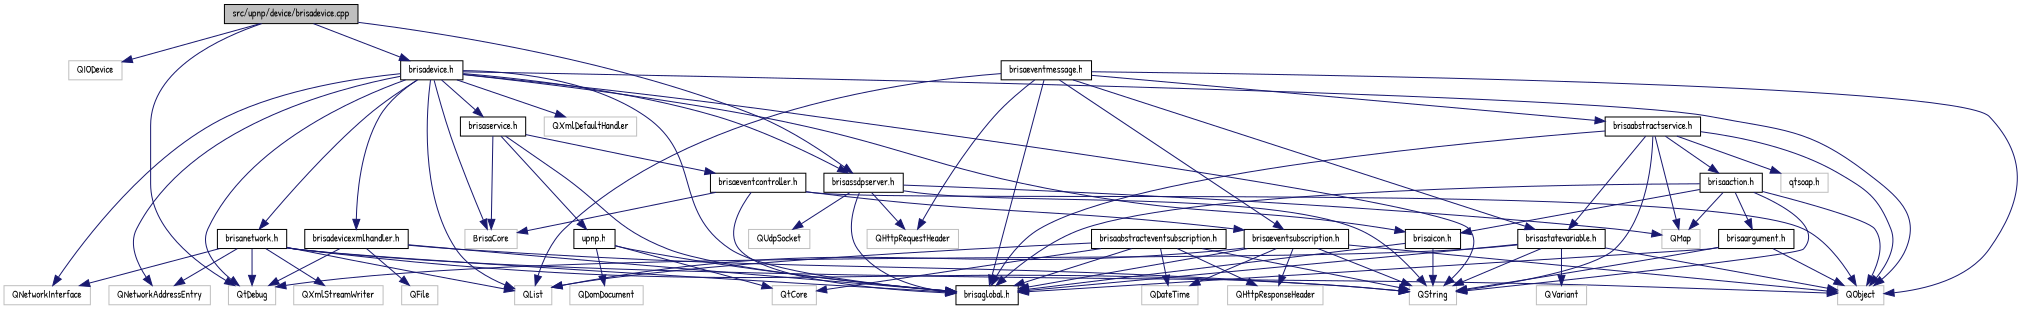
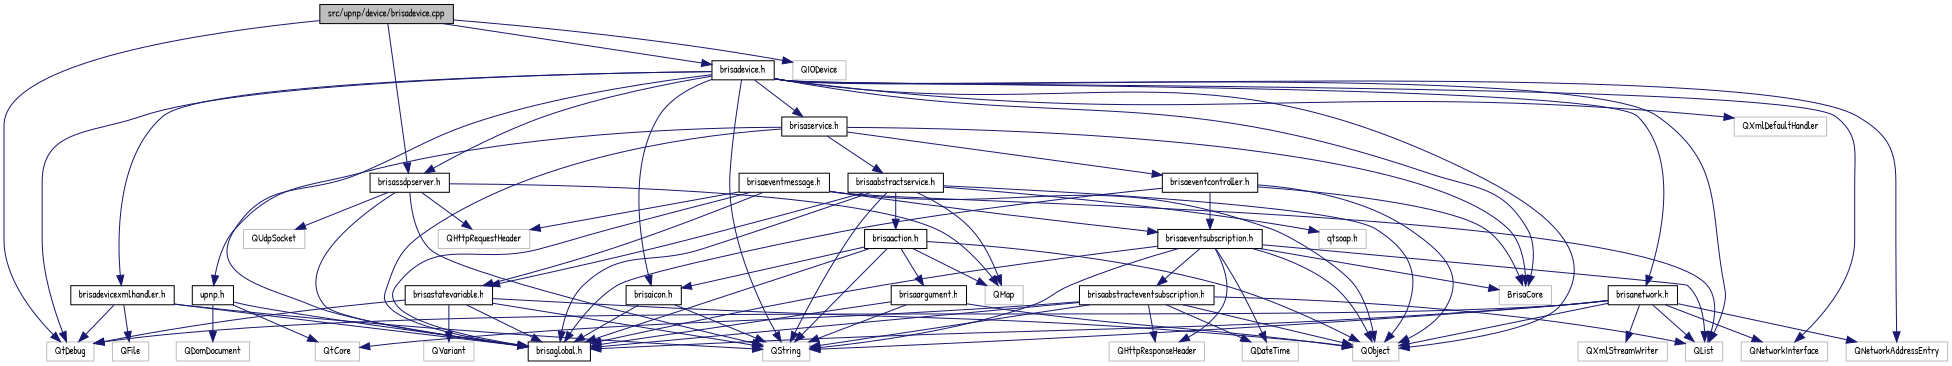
edge "brisaeventmessage.h" -> "brisaabstractservice.h": now "brisaservice.h" -> "brisaabstractservice.h"
edge "brisaeventsubscription.h" -> "brisaabstracteventsubscription.h": added
edge "brisaeventsubscription.h" -> "BrisaCore": added
edge "brisaabstracteventsubscription.h" -> "QObject": added
